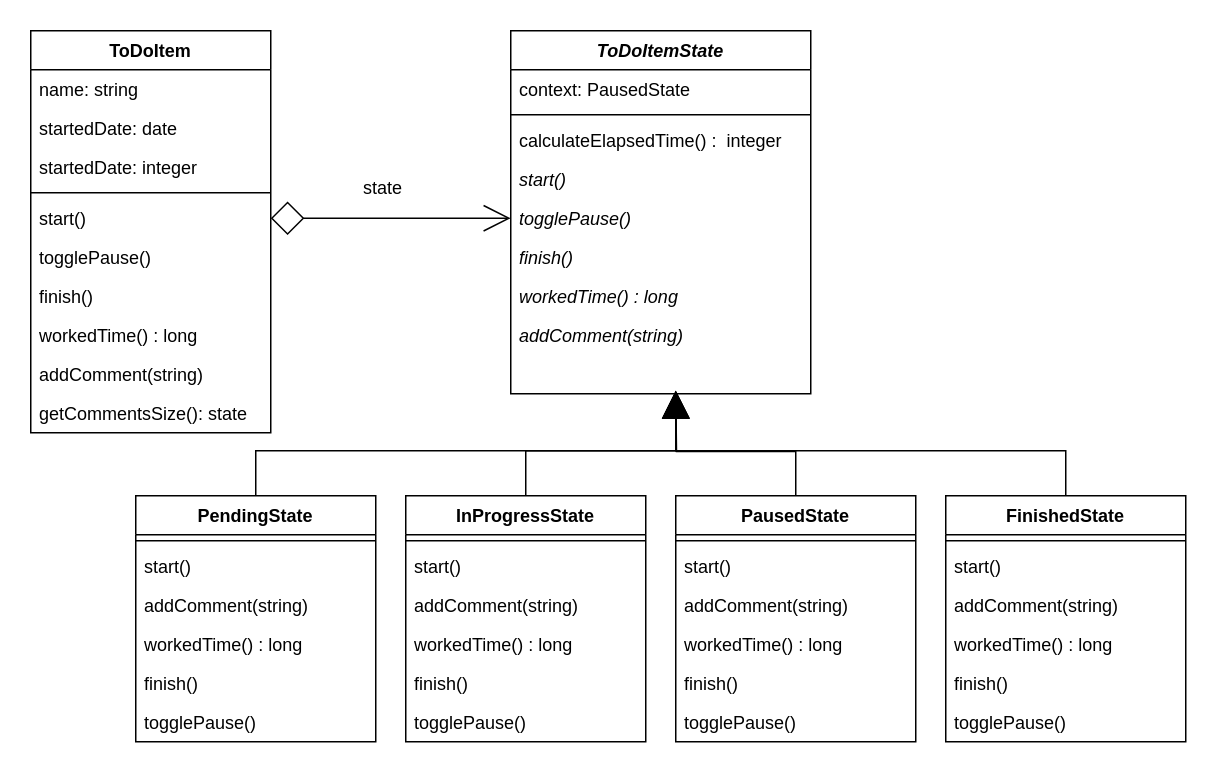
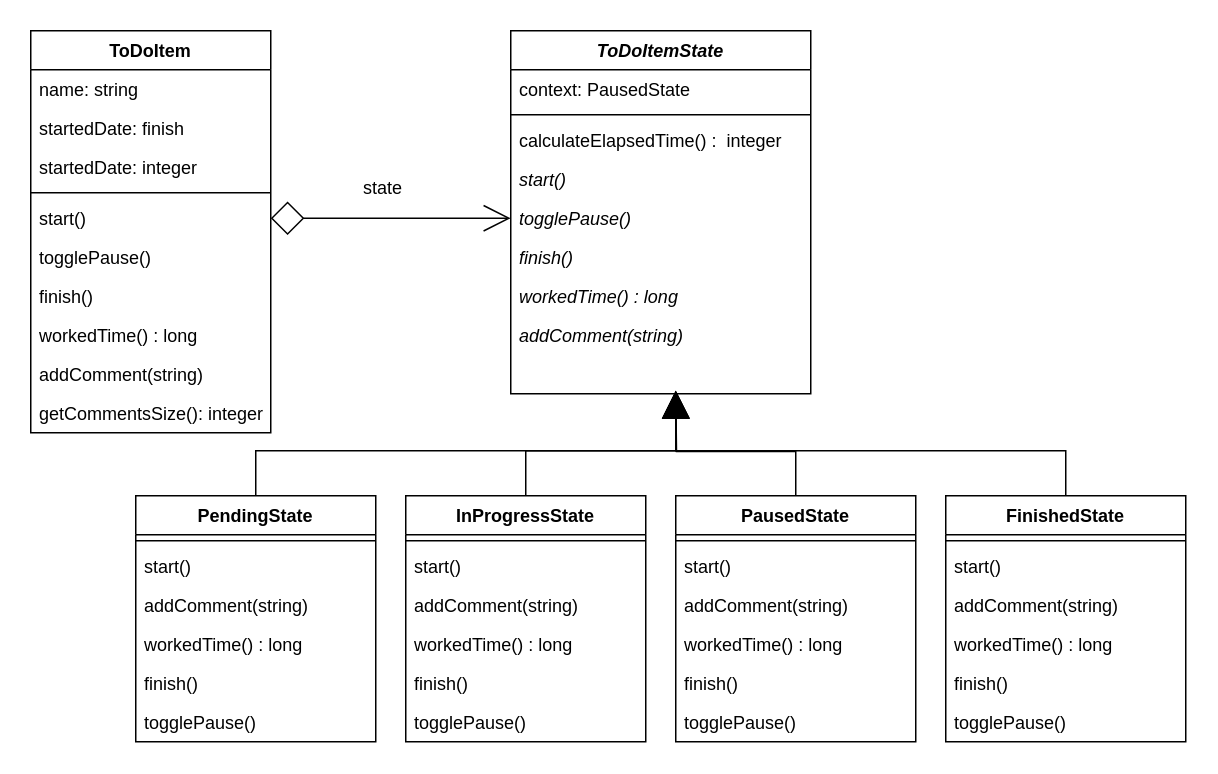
node "startedDate: date": label "startedDate: date" -> "startedDate: finish"
node "getCommentsSize(): state": label "getCommentsSize(): state" -> "getCommentsSize(): integer"
